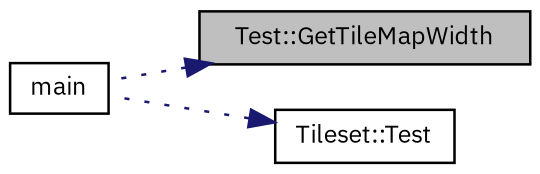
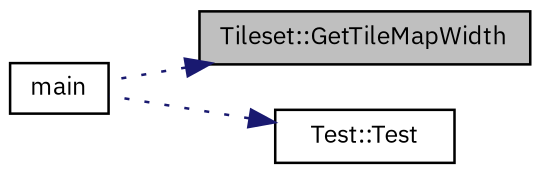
node "Test::GetTileMapWidth": label "Test::GetTileMapWidth" -> "Tileset::GetTileMapWidth"
node "Tileset::Test": label "Tileset::Test" -> "Test::Test"
